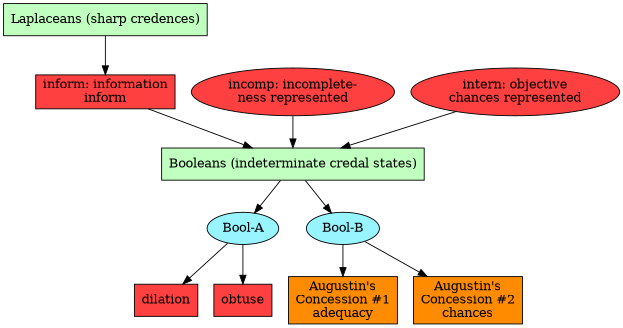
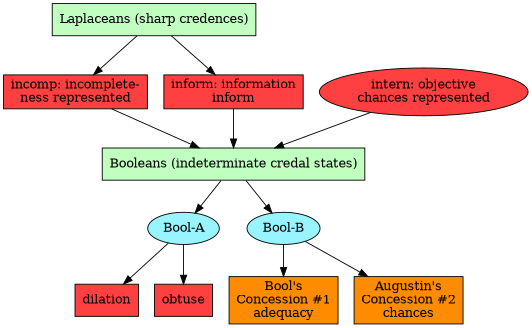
edge "Laplaceans (sharp credences)" -> "incomp: incomplete- ness represented": added
node "incomp: incomplete- ness represented": shape ellipse -> box
node "Augustin's Concession #1 adequacy": label "Augustin's Concession #1 adequacy" -> "Bool's Concession #1 adequacy"
